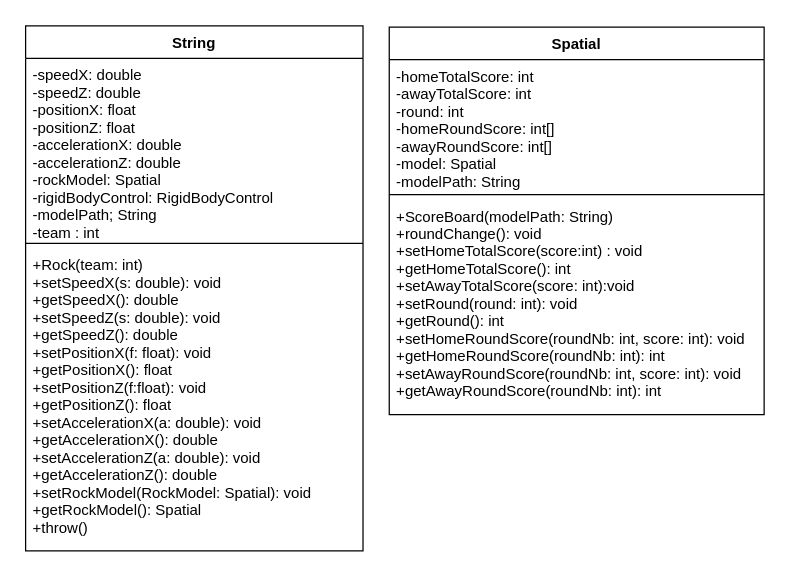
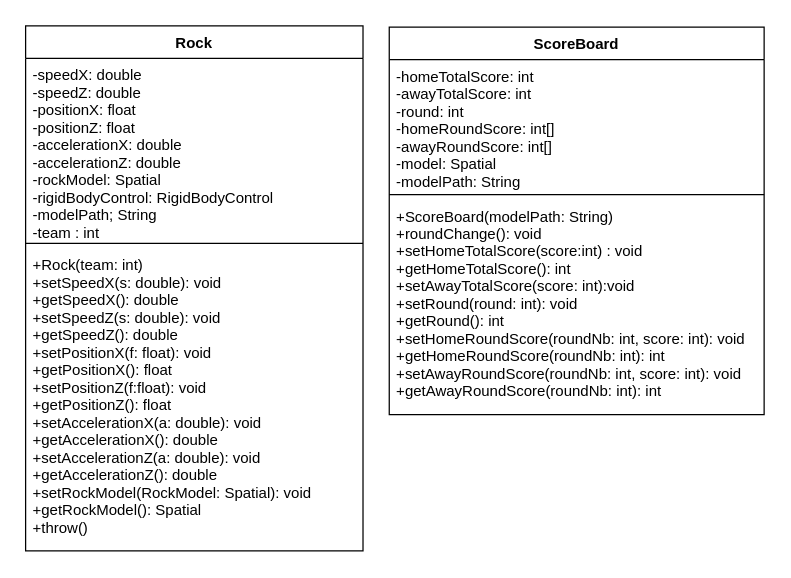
node "String": label "String" -> "Rock"
node "Spatial": label "Spatial" -> "ScoreBoard"
